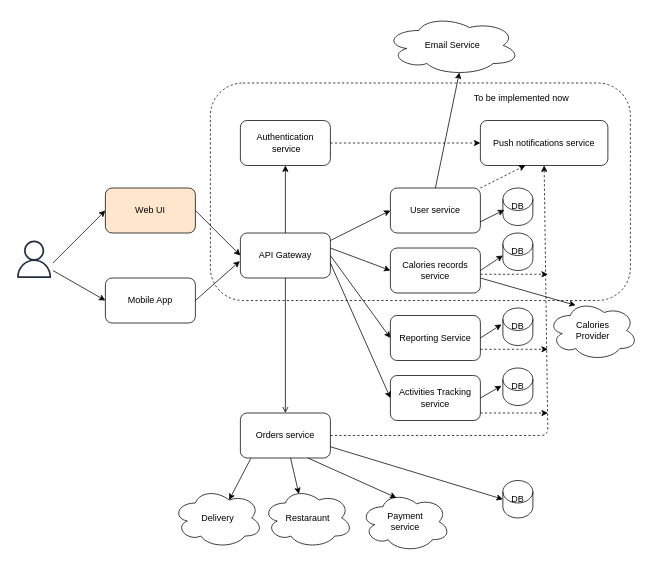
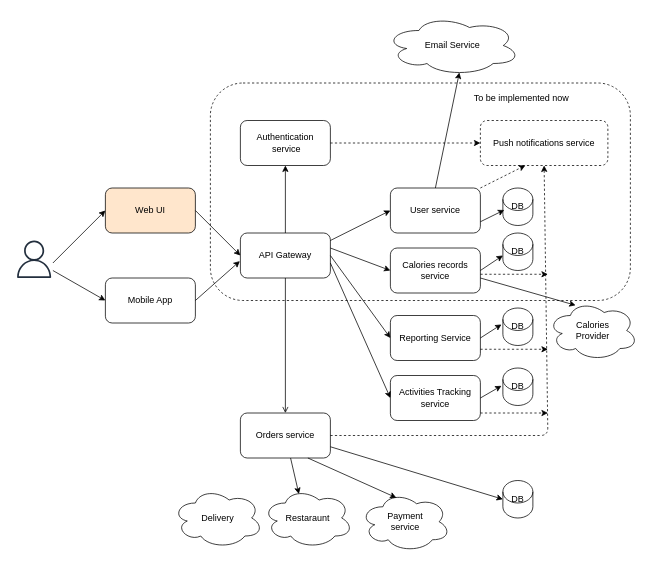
node "Push notifications service": style solid -> dashed
edge "Orders service" -> "Delivery": removed
